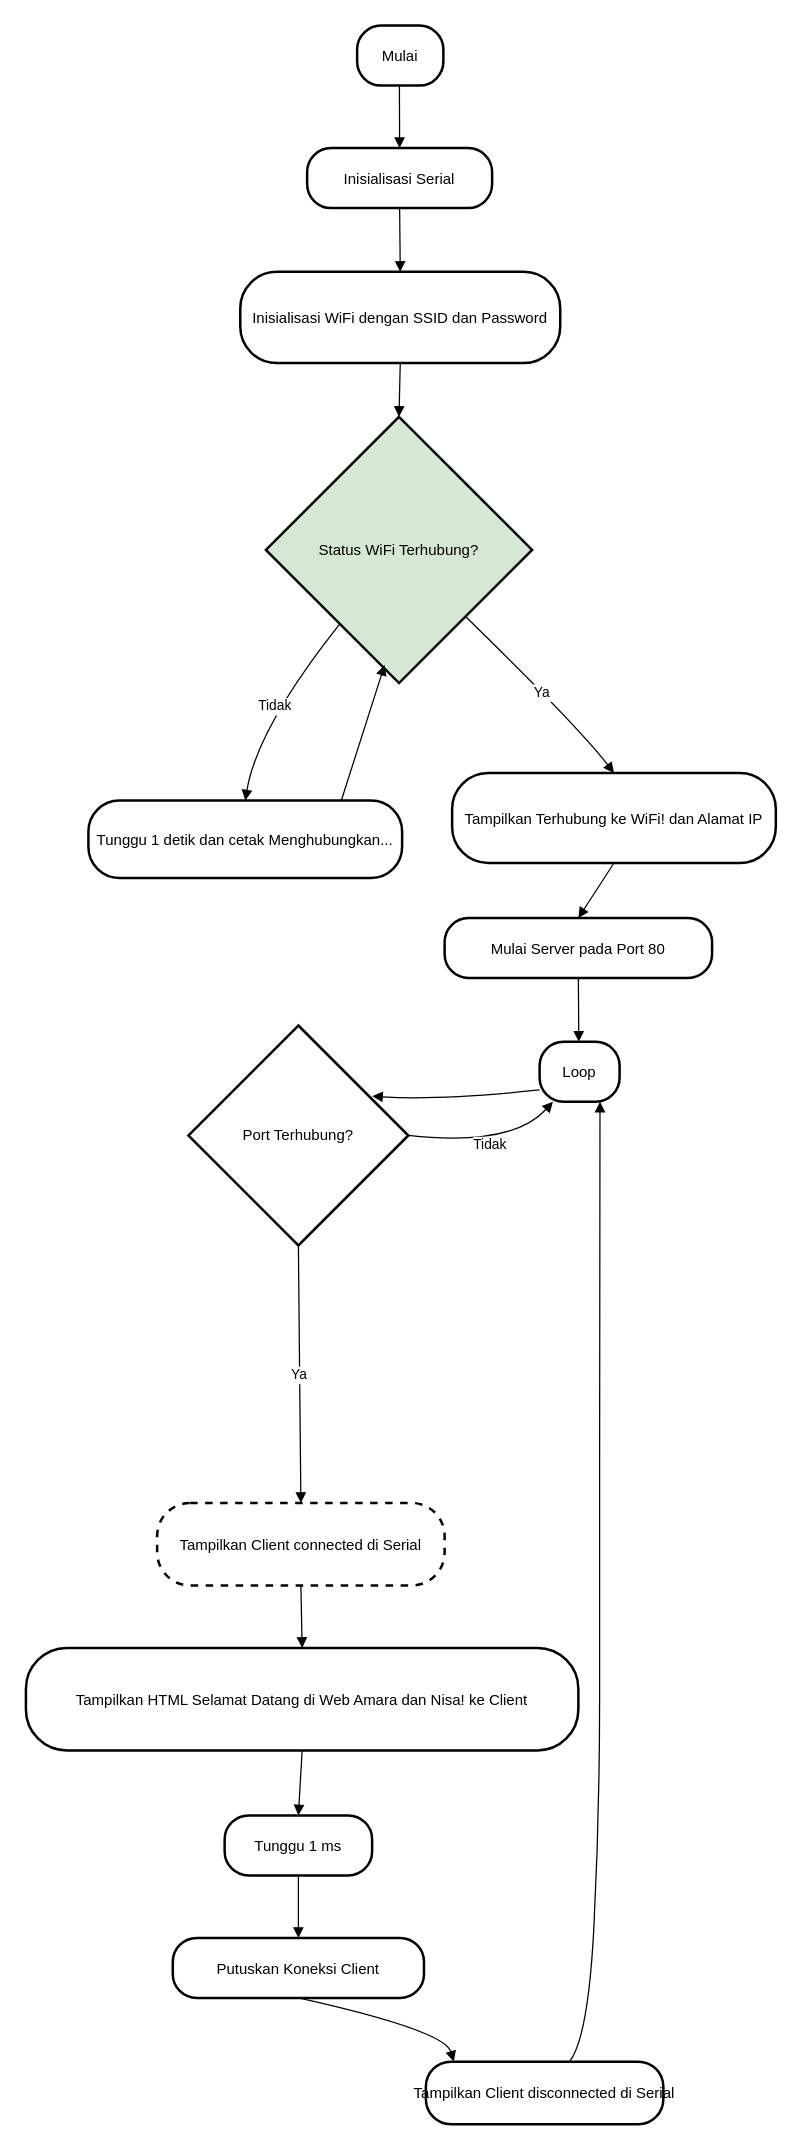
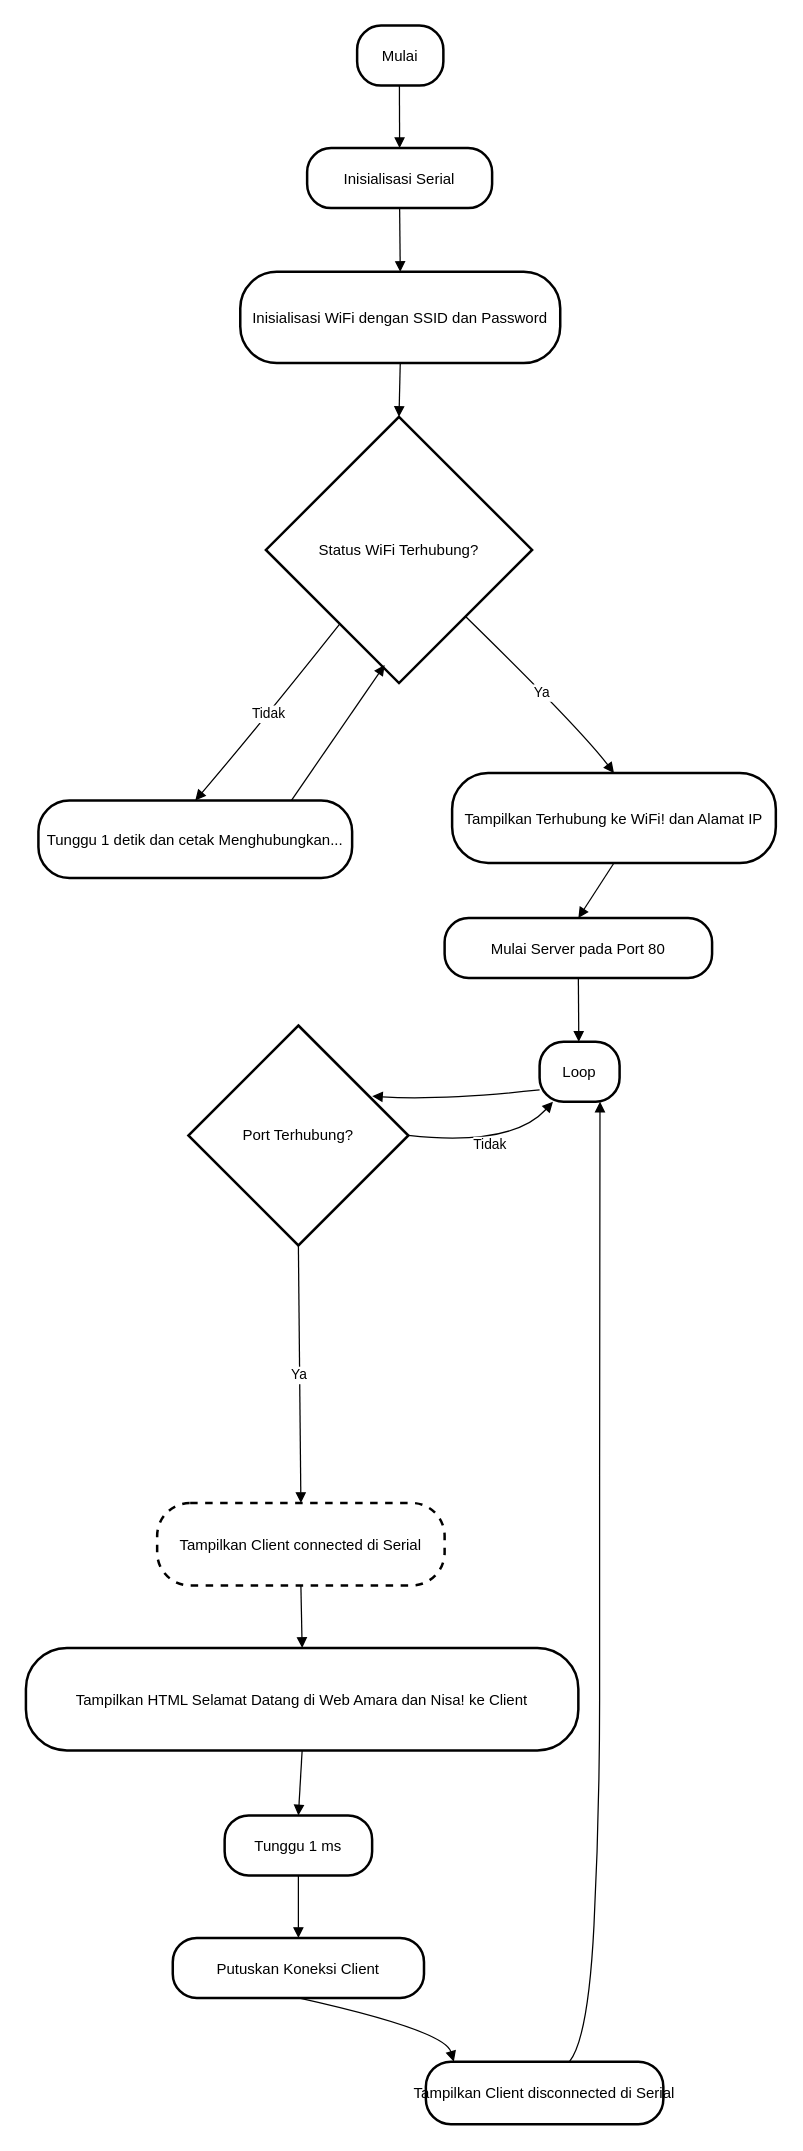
node "Status WiFi Terhubung?": fillcolor #d5e8d4 -> #ffffff
node "Tunggu 1 detik dan cetak Menghubungkan...": moved (245, 839) -> (195, 839)
